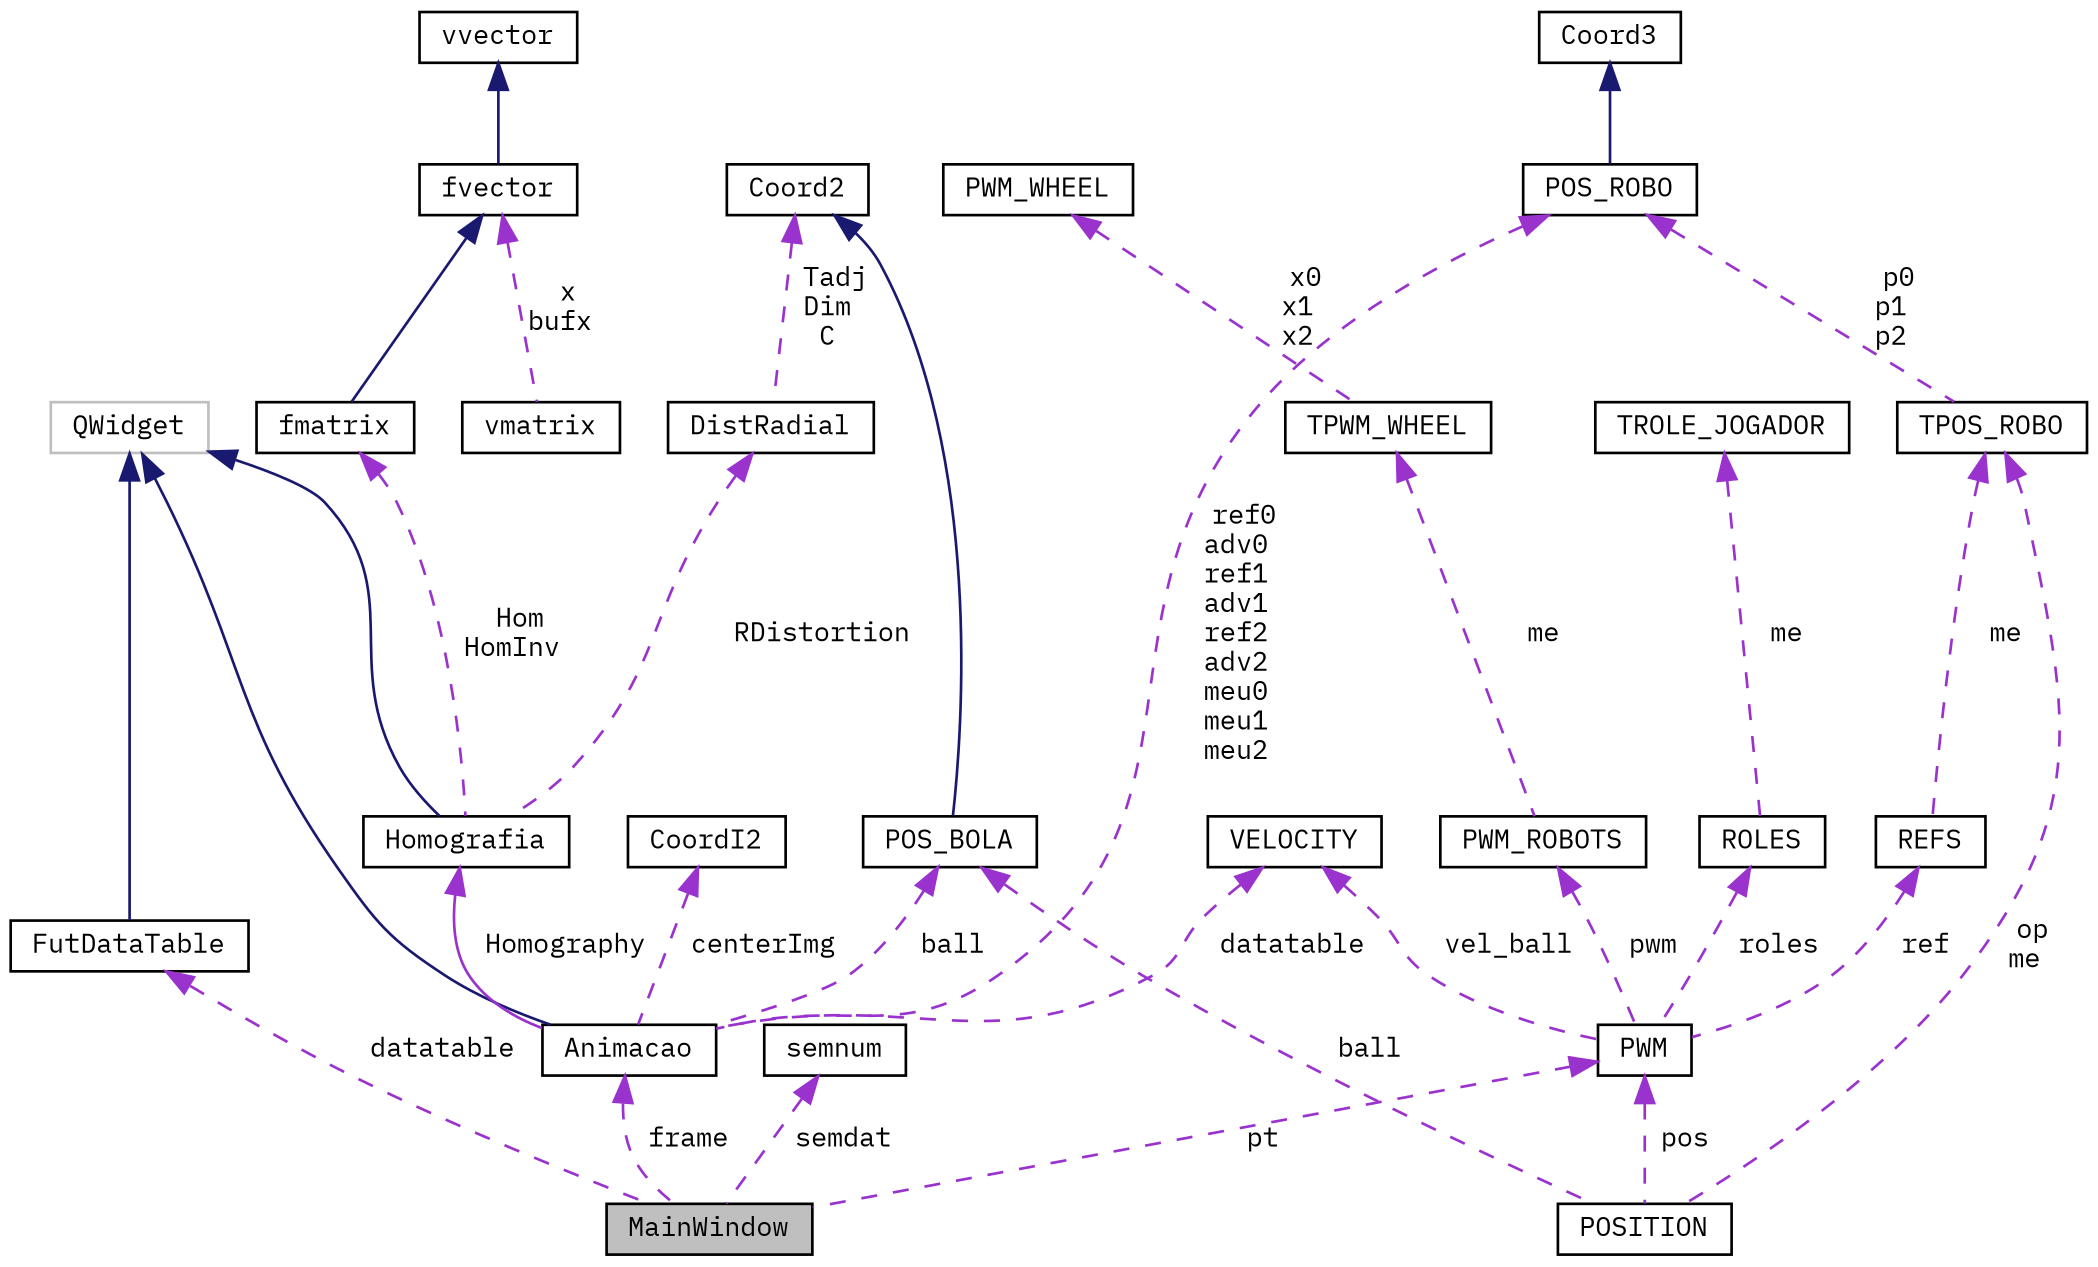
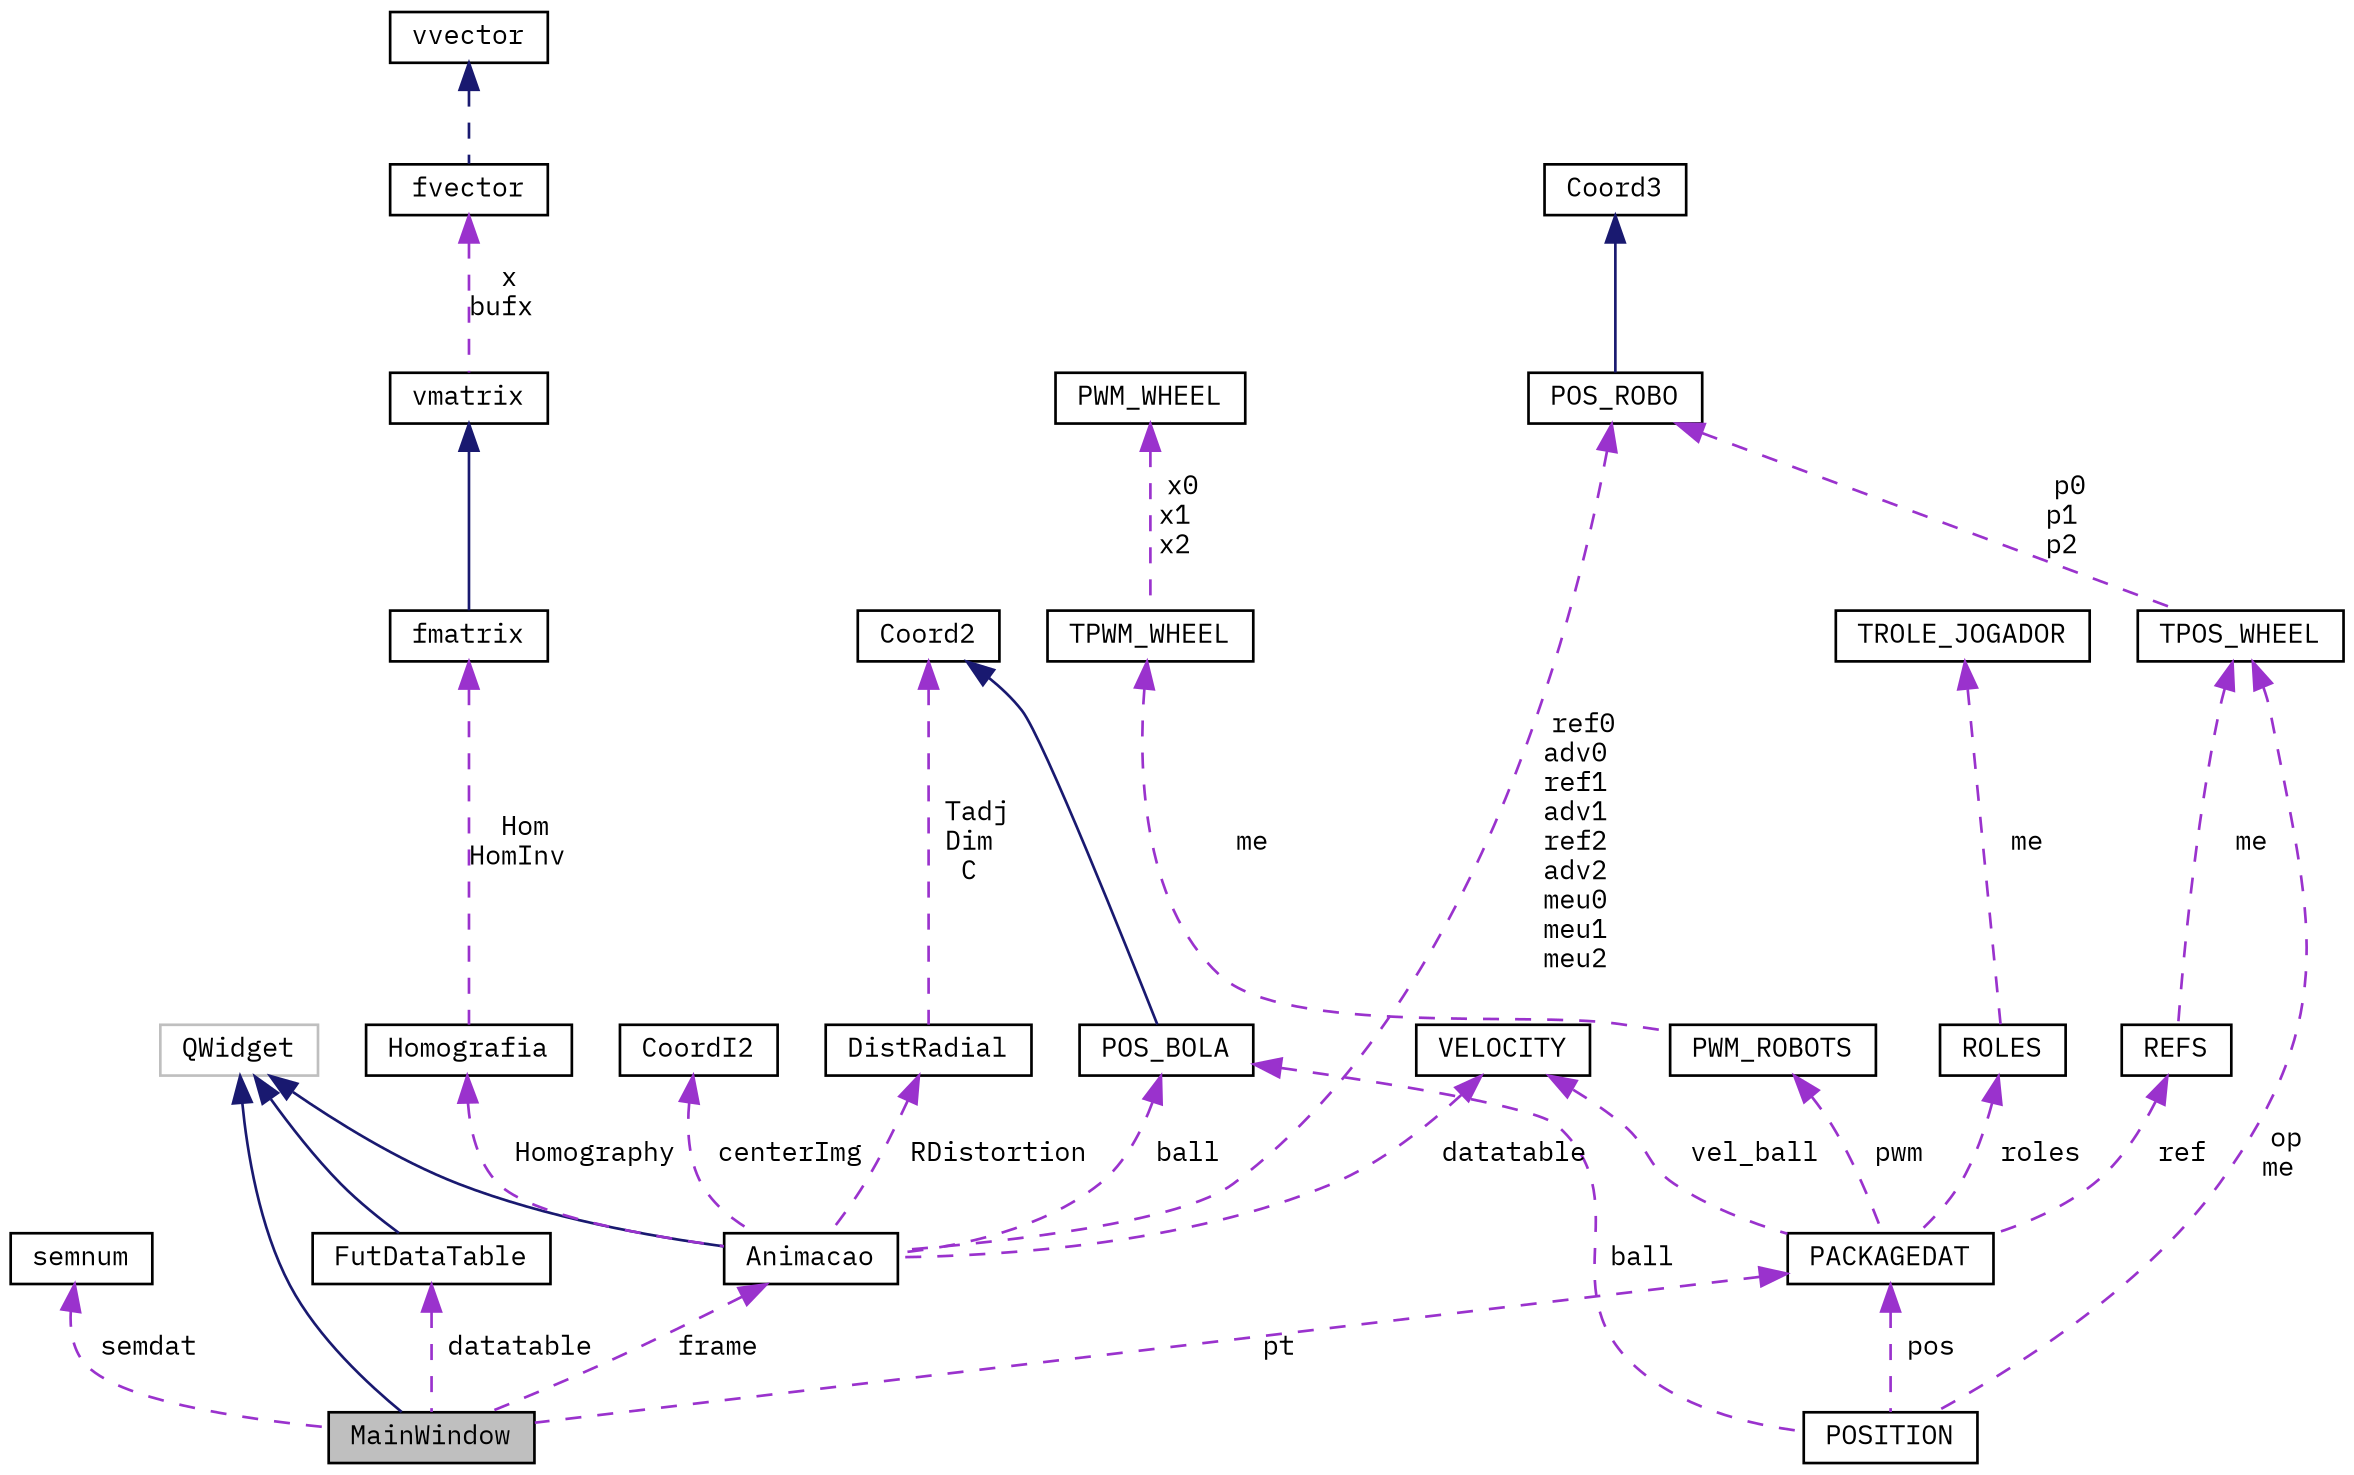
edge "fvector" -> "vvector": style solid -> dashed
edge "fmatrix" -> "fvector": now "fmatrix" -> "vmatrix"
node "TPOS_ROBO": label "TPOS_ROBO" -> "TPOS_WHEEL"
edge "Homografia" -> "QWidget": now "MainWindow" -> "QWidget"
edge "Homografia" -> "DistRadial": now "Animacao" -> "DistRadial"
edge "Animacao" -> "Homografia": style solid -> dashed
node "PWM": label "PWM" -> "PACKAGEDAT"
